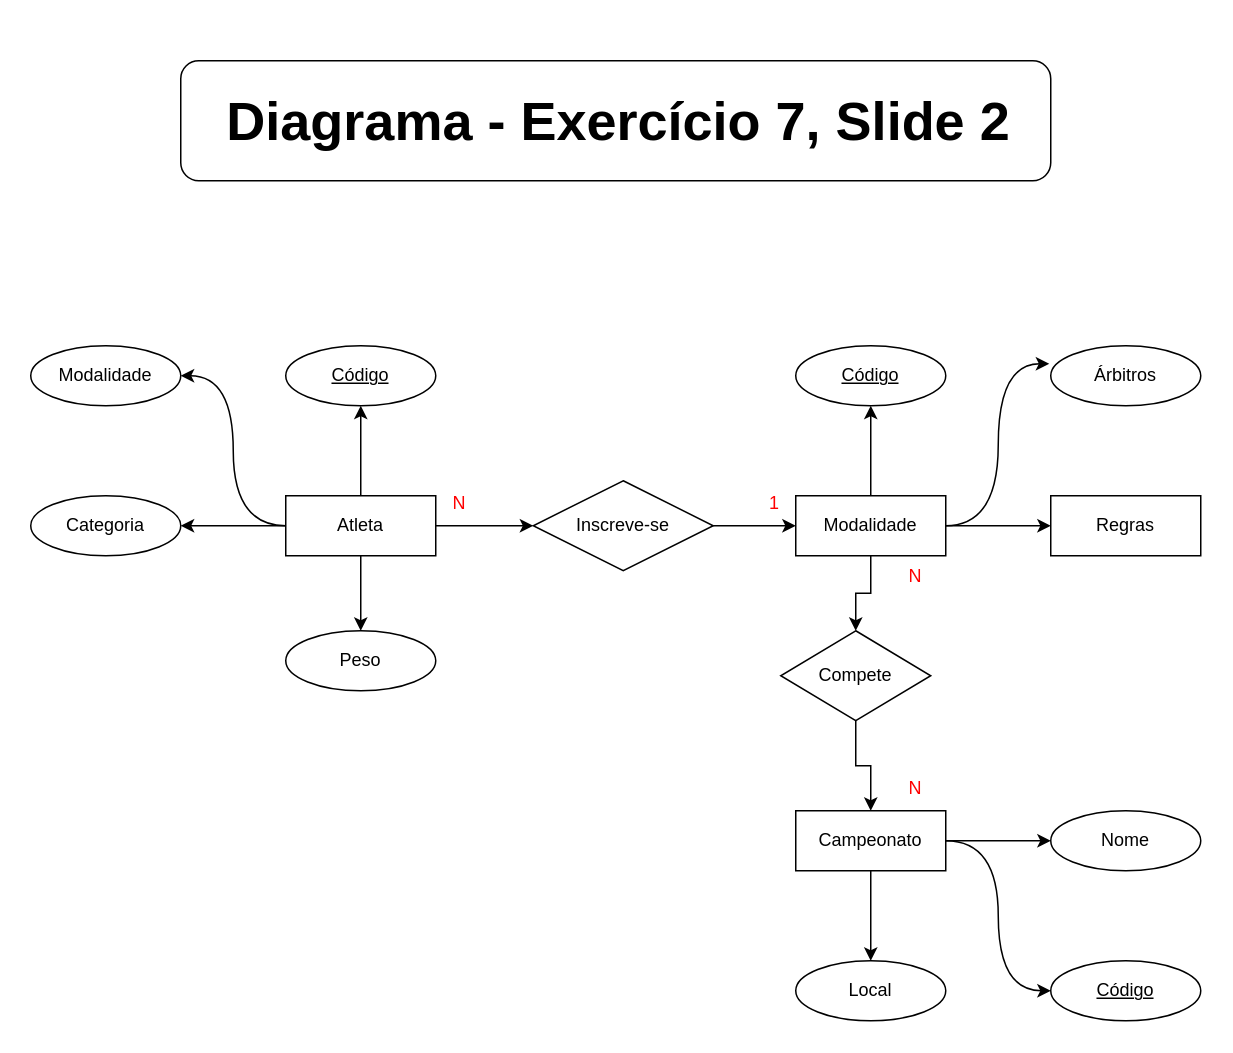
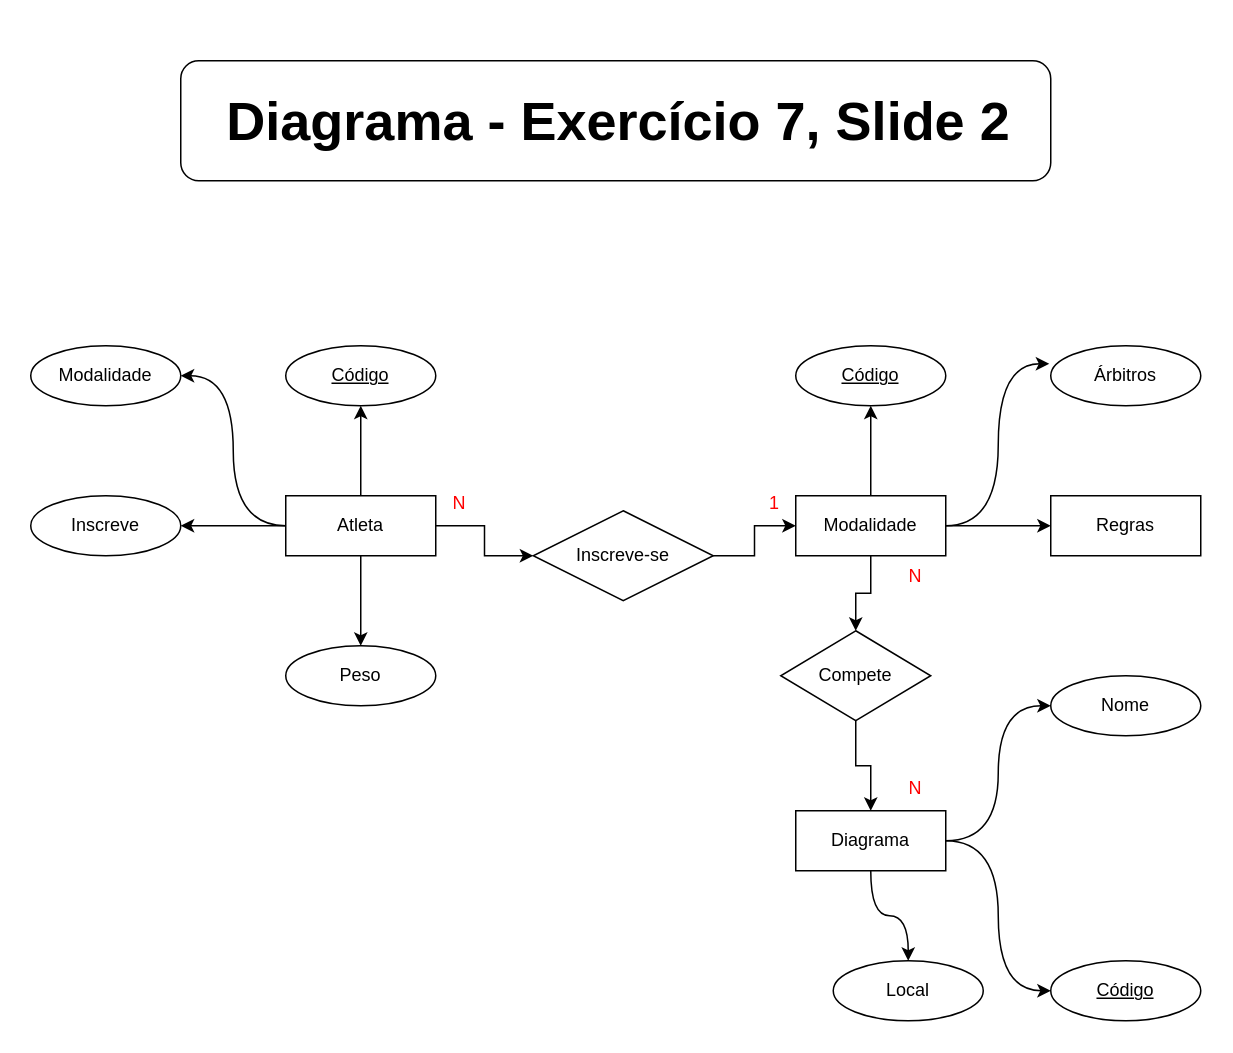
node "Categoria": label "Categoria" -> "Inscreve"
node "Inscreve-se": moved (623, 526) -> (623, 556)
node "Peso": moved (361, 661) -> (361, 676)
node "Campeonato": label "Campeonato" -> "Diagrama"
node "Nome": moved (1126, 841) -> (1126, 706)
node "Local": moved (871, 991) -> (908, 991)
